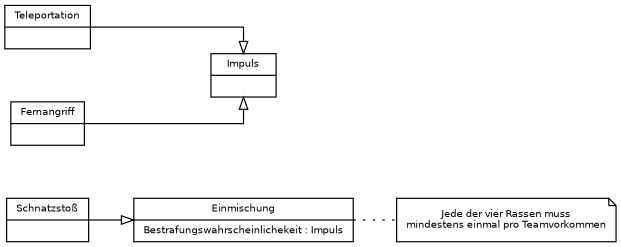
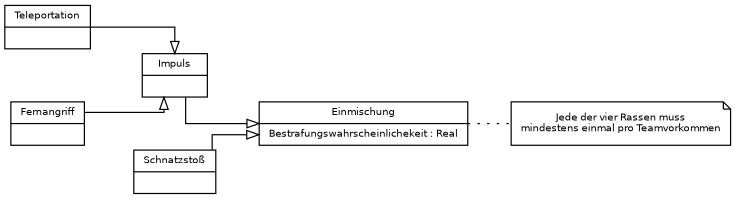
edge "Impuls" -> "Einmischung": added
node "Einmischung": text "Bestrafungswahrscheinlichekeit : Impuls" -> "Bestrafungswahrscheinlichekeit : Real"
